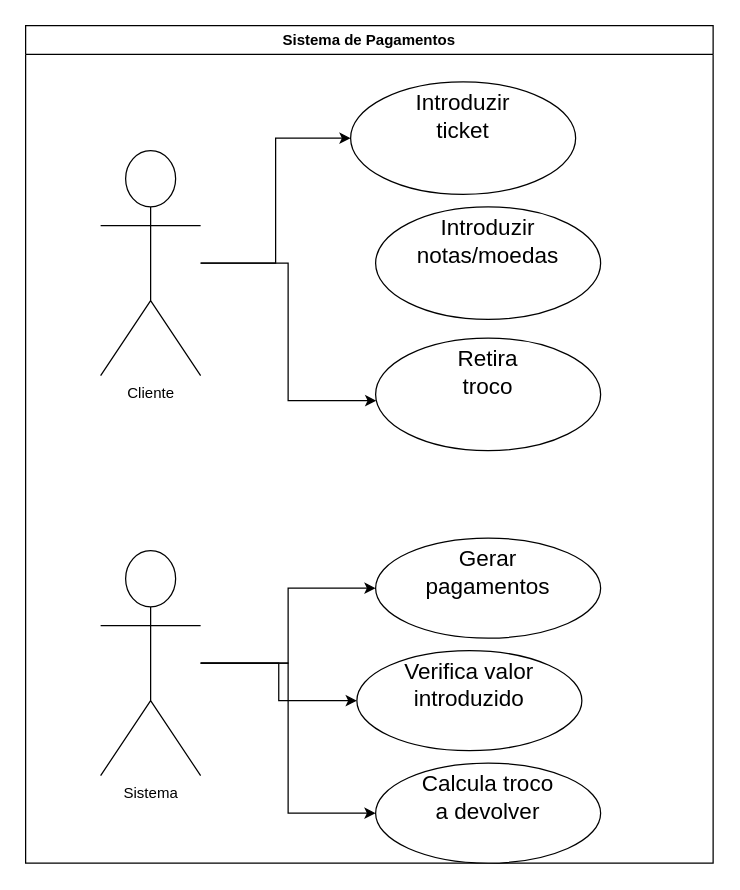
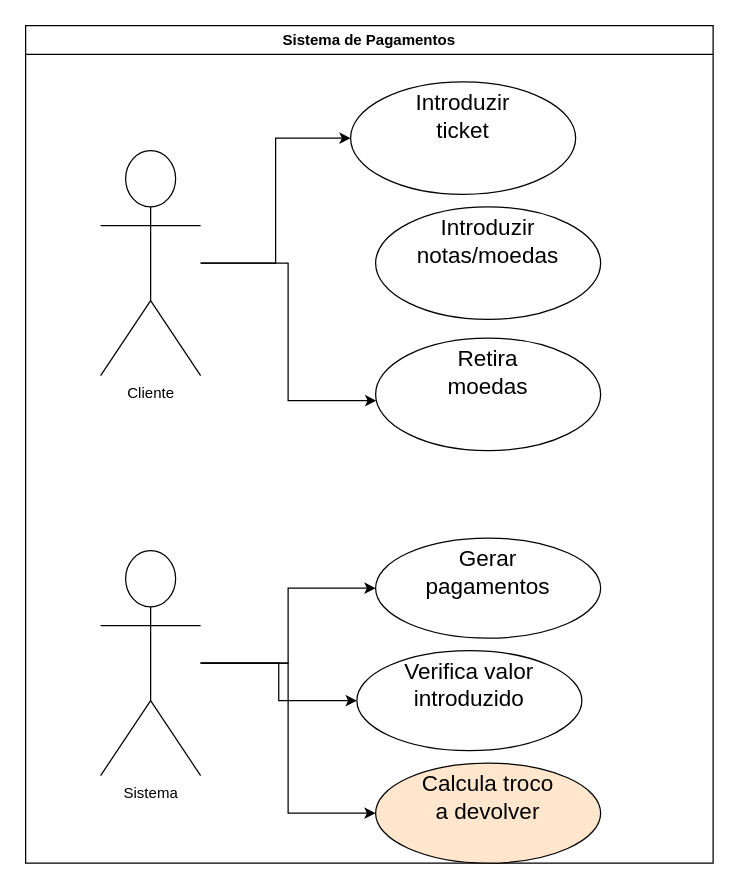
node "Retira troco": label "Retira troco" -> "Retira moedas"
node "Calcula troco a devolver": fillcolor #ffffff -> #ffe6cc
